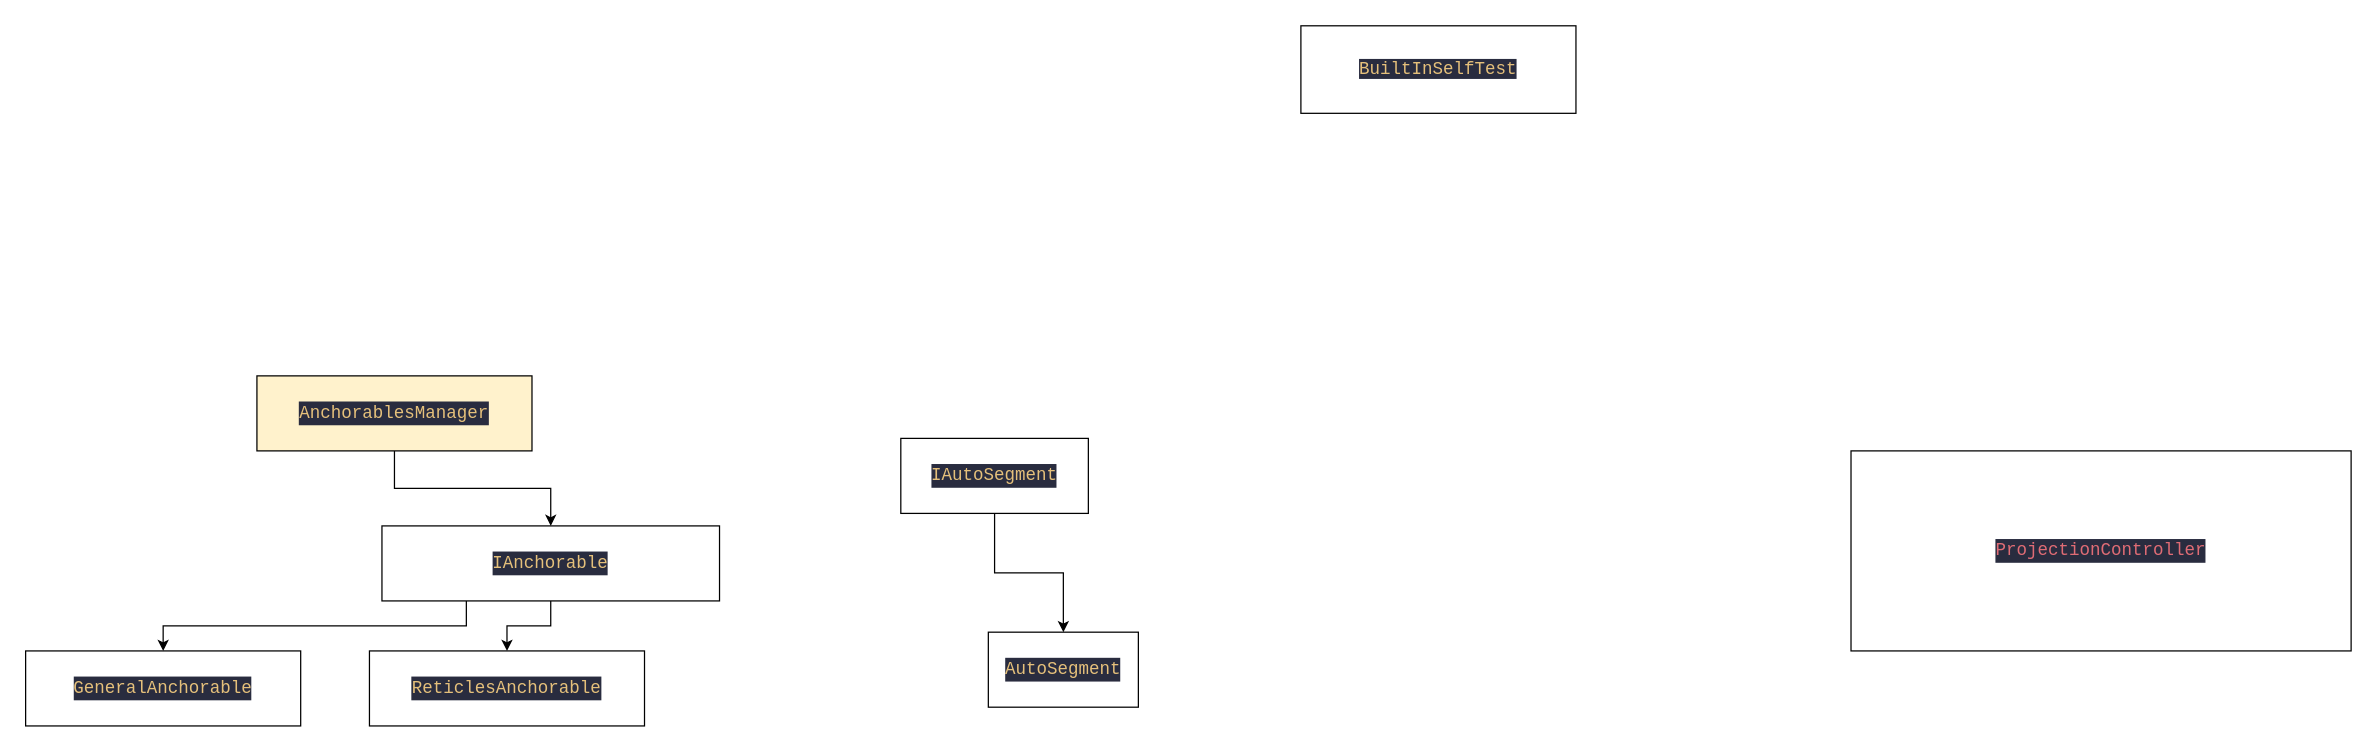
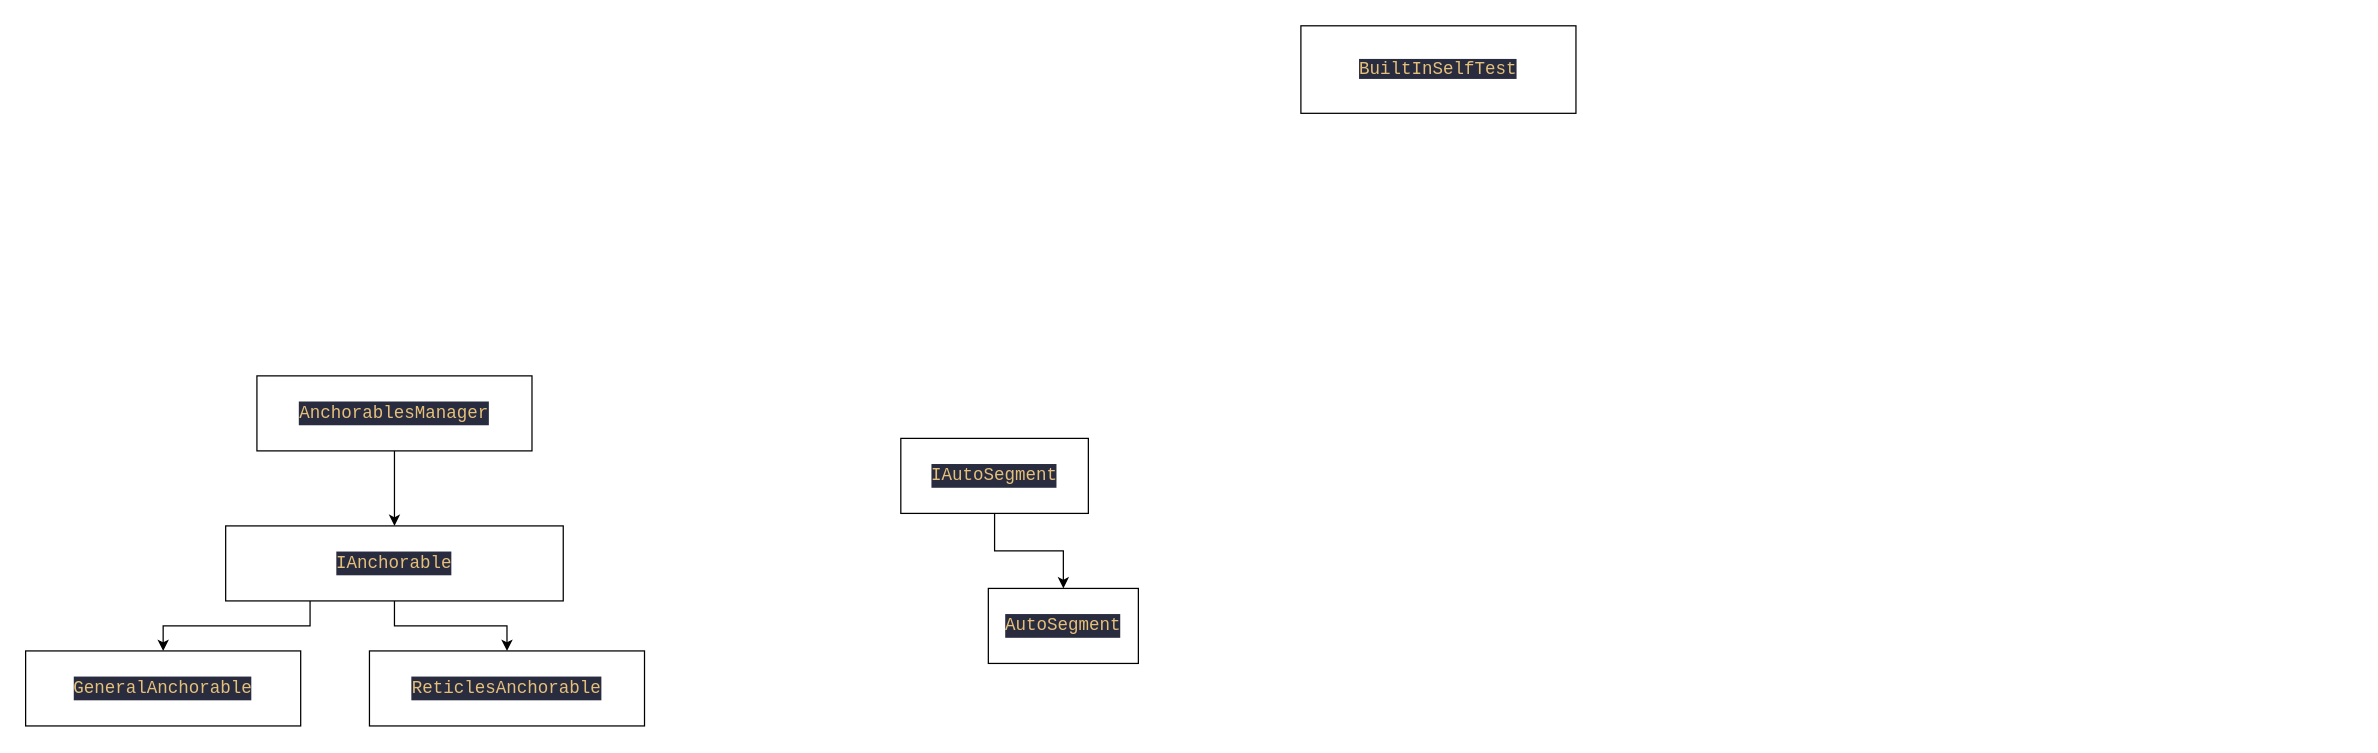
node "AnchorablesManager": fillcolor #fff2cc -> #ffffff
node "ProjectionController": removed
node "IAnchorable": moved (551, 563) -> (394, 563)
node "AutoSegment": moved (1063, 669) -> (1063, 626)
